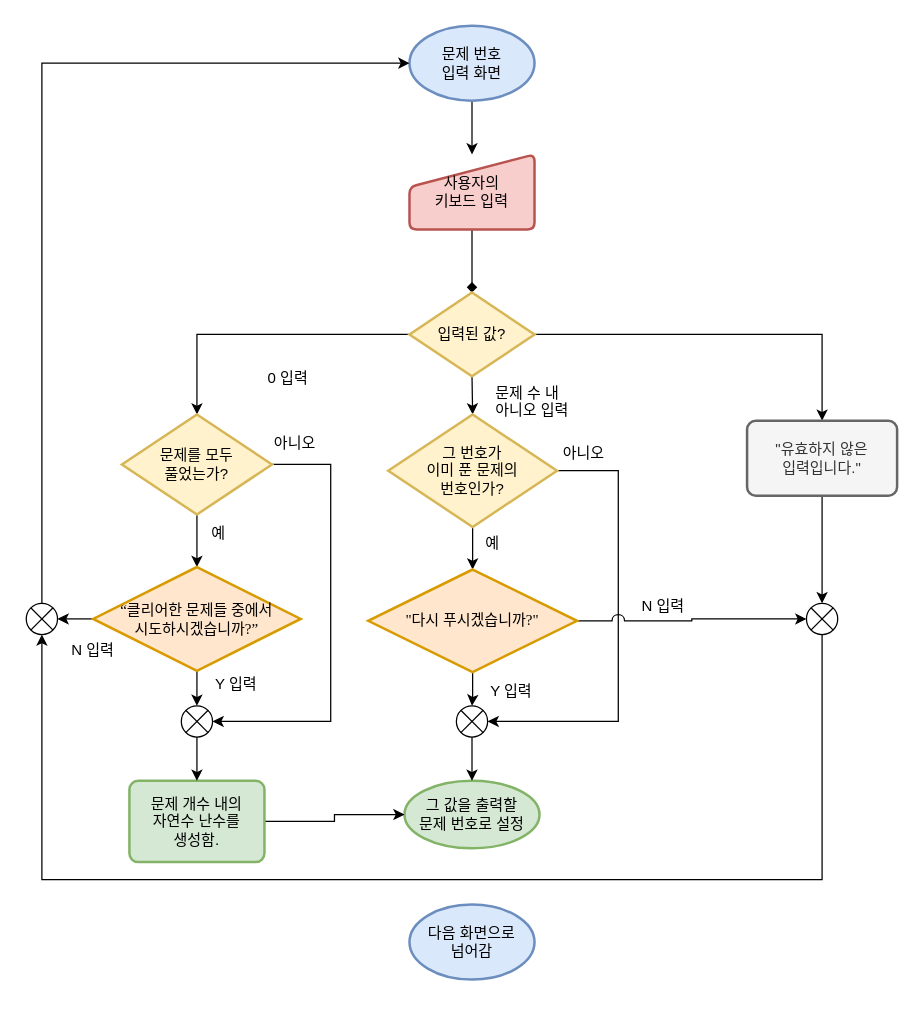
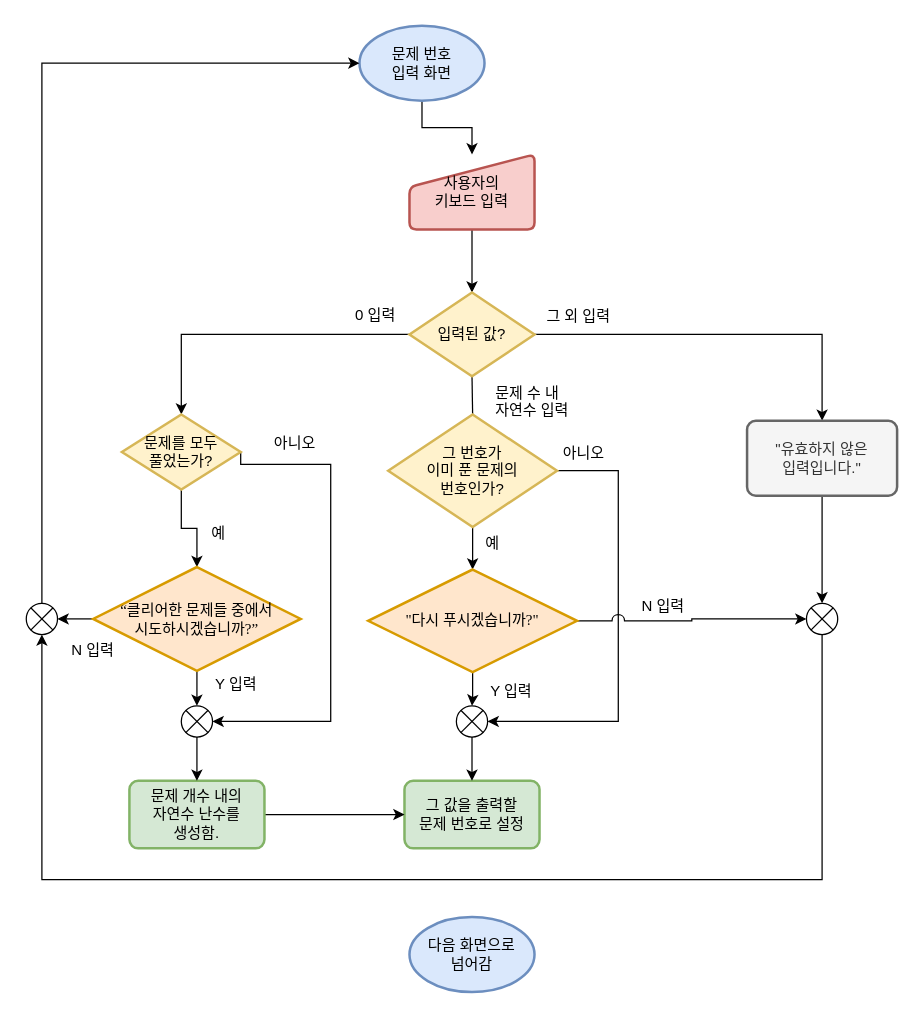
node "문제 번호 입력 화면": moved (472, 63) -> (422, 63)
edge "사용자의 키보드 입력" -> "입력된 값?": arrowhead diamond -> classic
node "그 외 입력": added
node "0 입력": moved (293, 374) -> (381, 312)
node "문제 수 내 아니오 입력": label "문제 수 내 아니오 입력" -> "문제 수 내 자연수 입력"
edge "입력된 값?" -> "그 번호가 이미 푼 문제의 번호인가?": arrowhead classic -> none
node "문제를 모두 풀었는가?": size 150x100 -> 119x75
node "그 값을 출력할 문제 번호로 설정": shape ellipse -> rounded rectangle
node "문제 개수 내의 자연수 난수를 생성함.": size 135x81 -> 135x68
node "다음 화면으로 넘어감": moved (472, 942) -> (472, 954)
